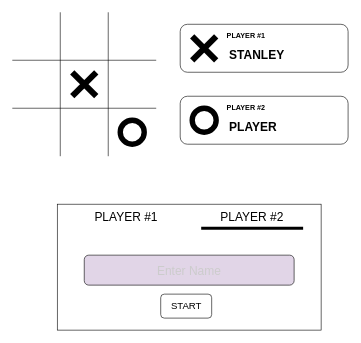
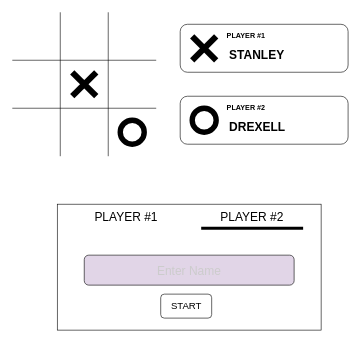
node "PLAYER": label "PLAYER" -> "DREXELL"
